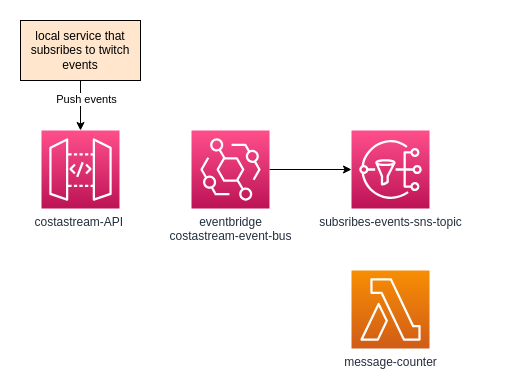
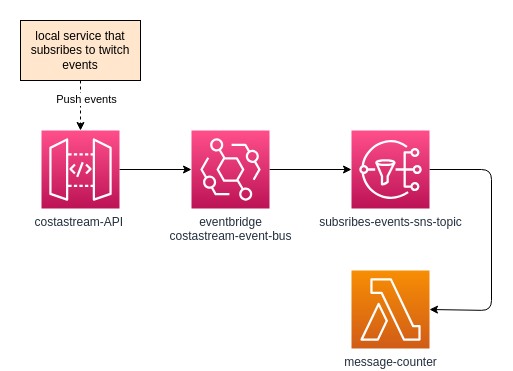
edge "local service that subsribes to twitch events" -> "costastream-API": style solid -> dashed
edge "costastream-API" -> "eventbridge costastream-event-bus": added
edge "subsribes-events-sns-topic" -> "message-counter": added
